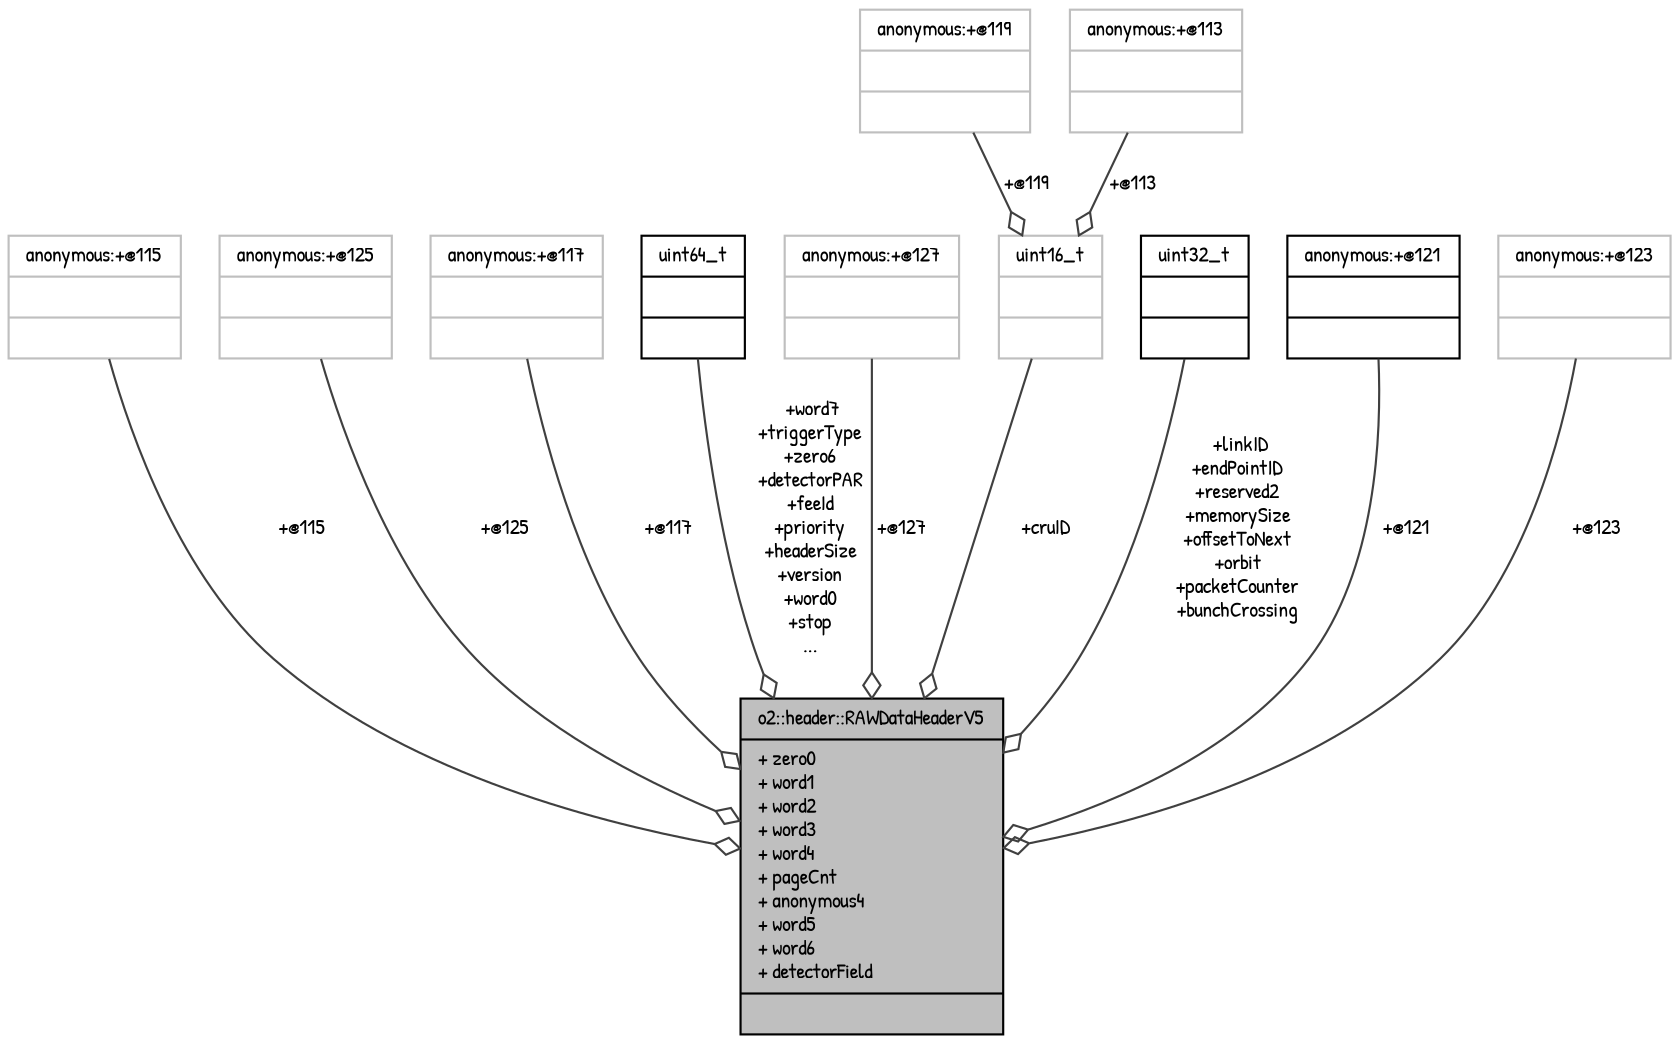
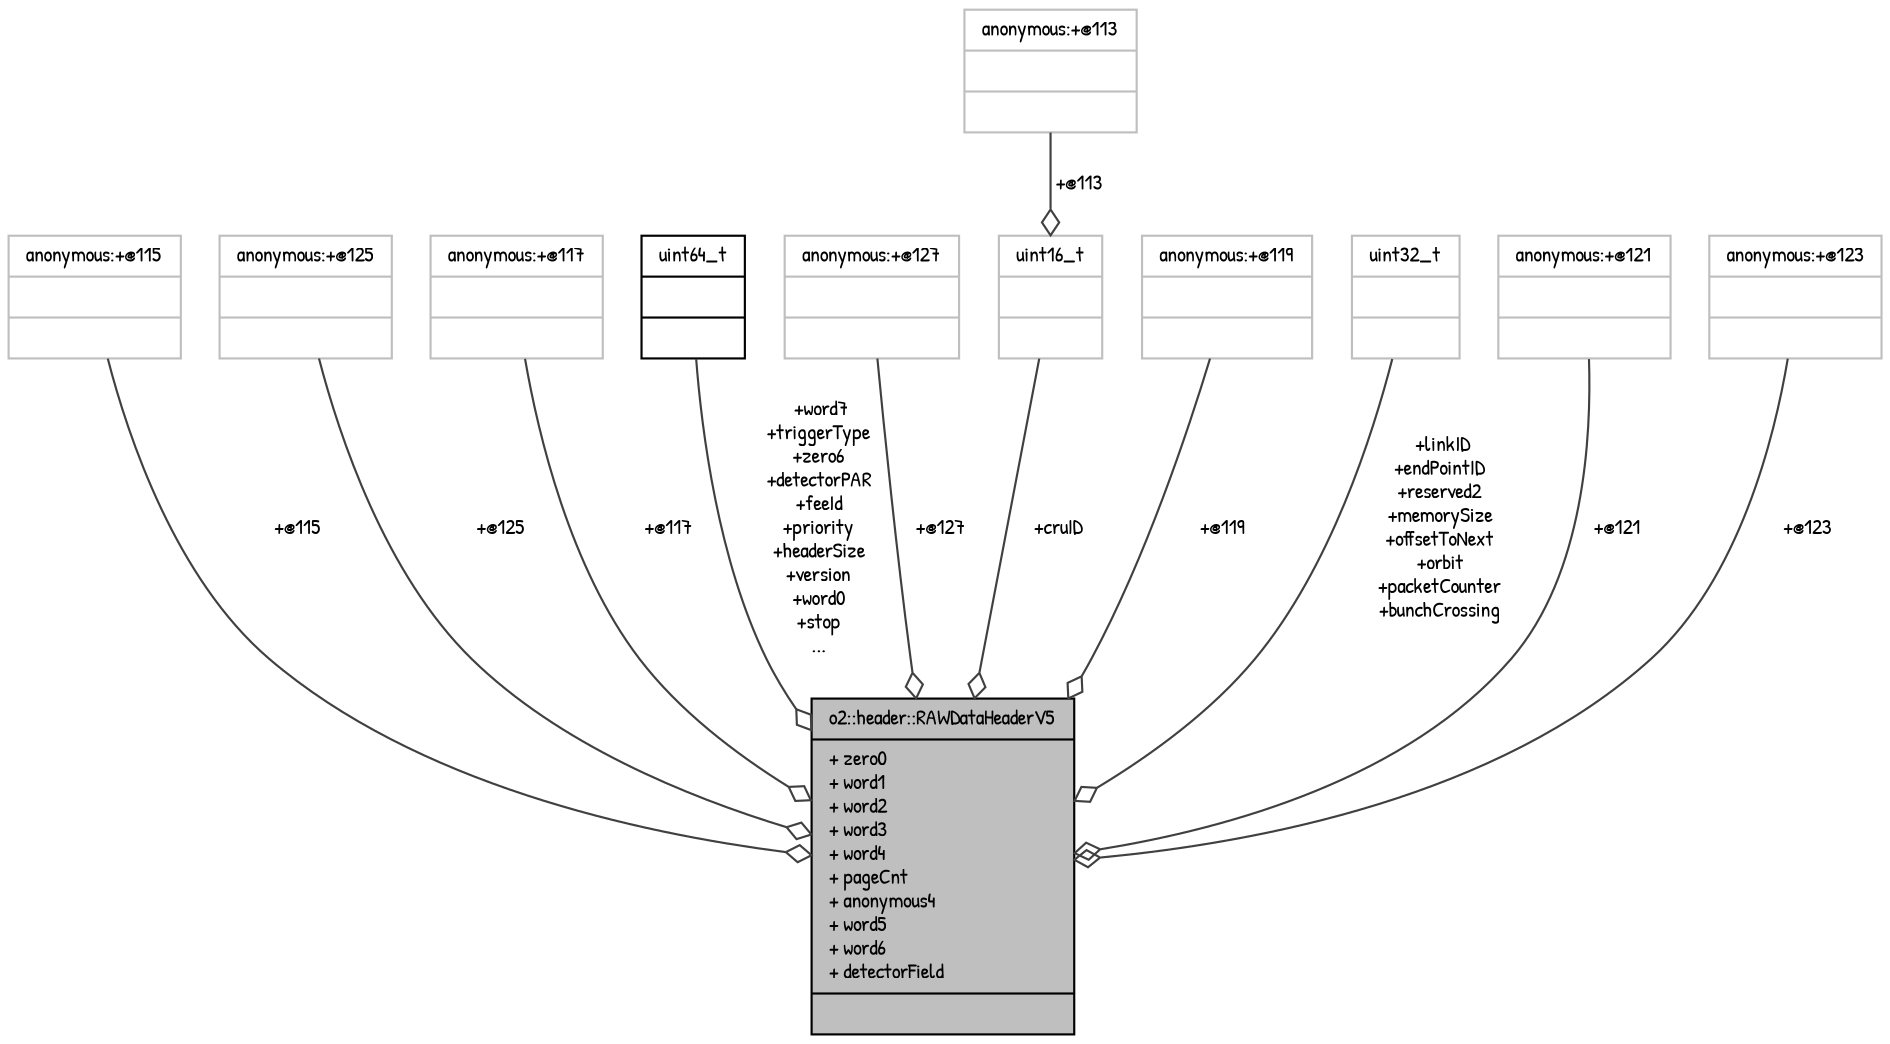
edge "anonymous:+@119" -> "uint16_t": now "anonymous:+@119" -> "o2::header::RAWDataHeaderV5"
node "uint32_t": color black -> grey75
node "anonymous:+@121": color black -> grey75
